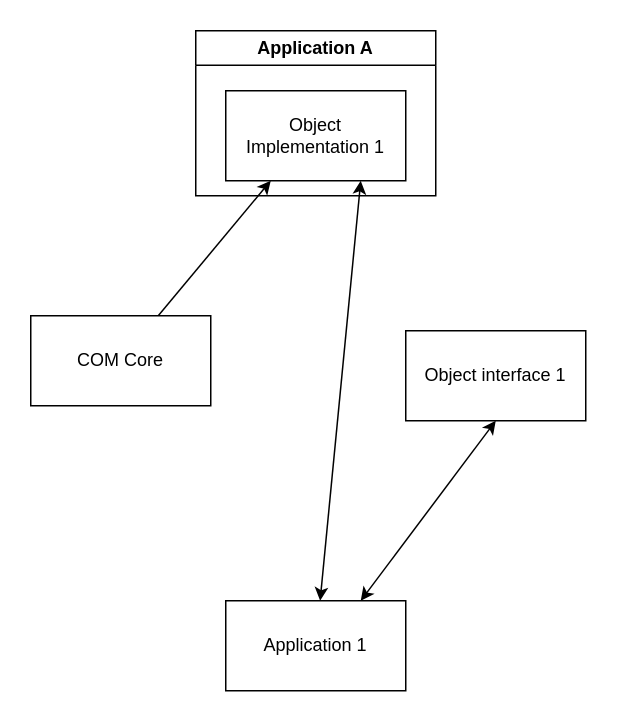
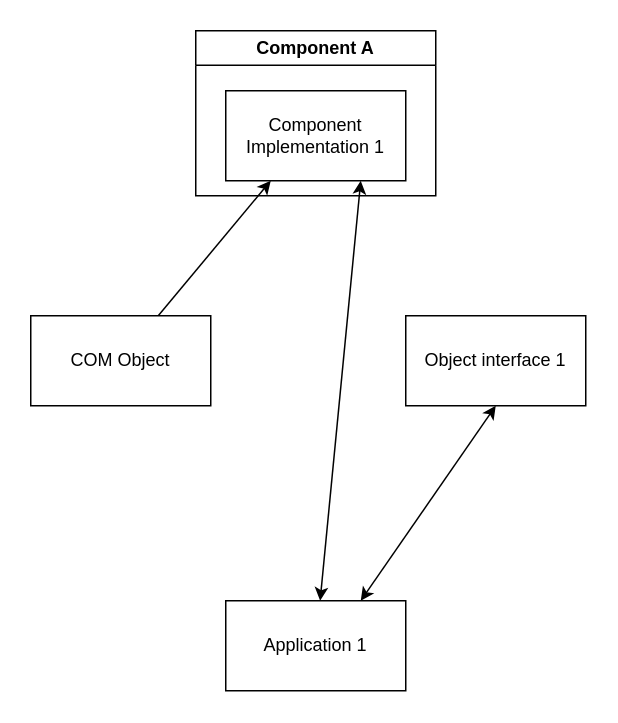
node "Application A": label "Application A" -> "Component A"
node "Object Implementation 1": label "Object Implementation 1" -> "Component Implementation 1"
node "COM Core": label "COM Core" -> "COM Object"
node "Object interface 1": moved (496, 376) -> (496, 361)
